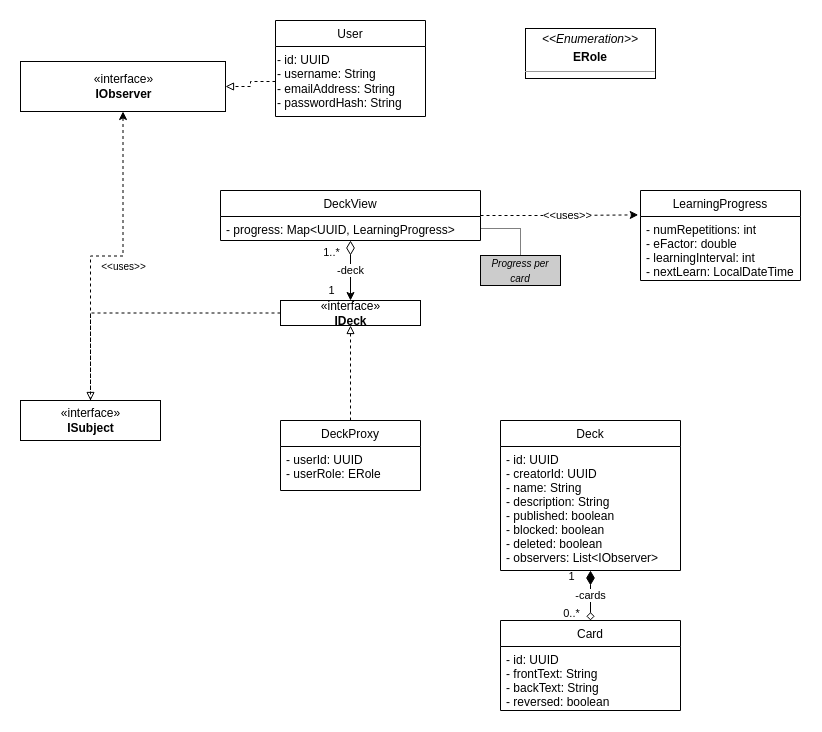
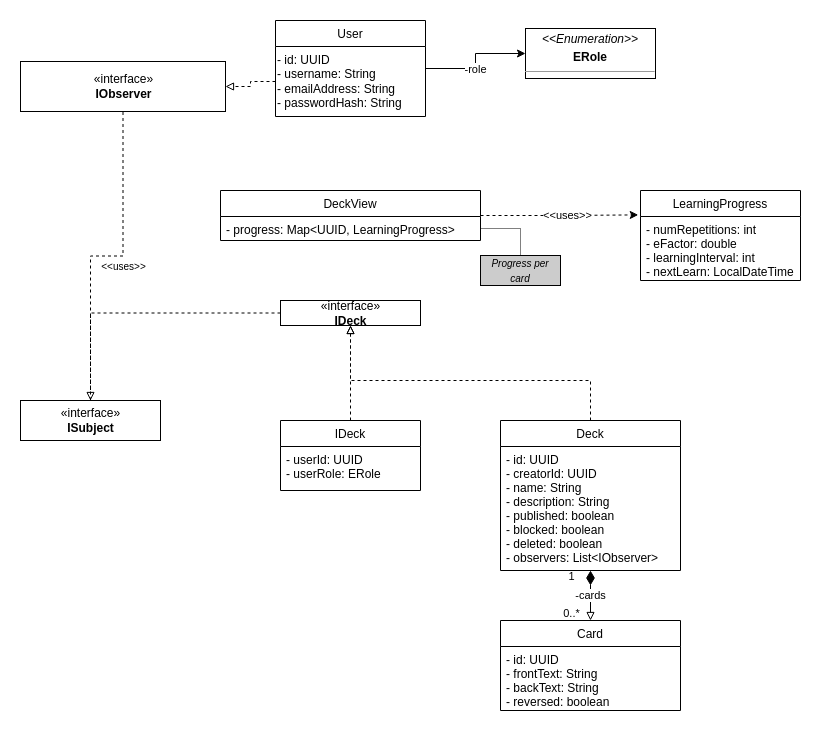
edge "User" -> "<<Enumeration>> ERole ADMIN USER": added, label "-role"
edge "«interface» ISubject" -> "«interface» IObserver": arrowhead classic -> none
edge "DeckView" -- "«interface» IDeck": removed, labels "1..*", "-deck", "1"
edge "Deck" -> "«interface» IDeck": added
node "DeckProxy": label "DeckProxy" -> "IDeck"
edge "Deck" -- "Card": arrowhead diamond -> block
